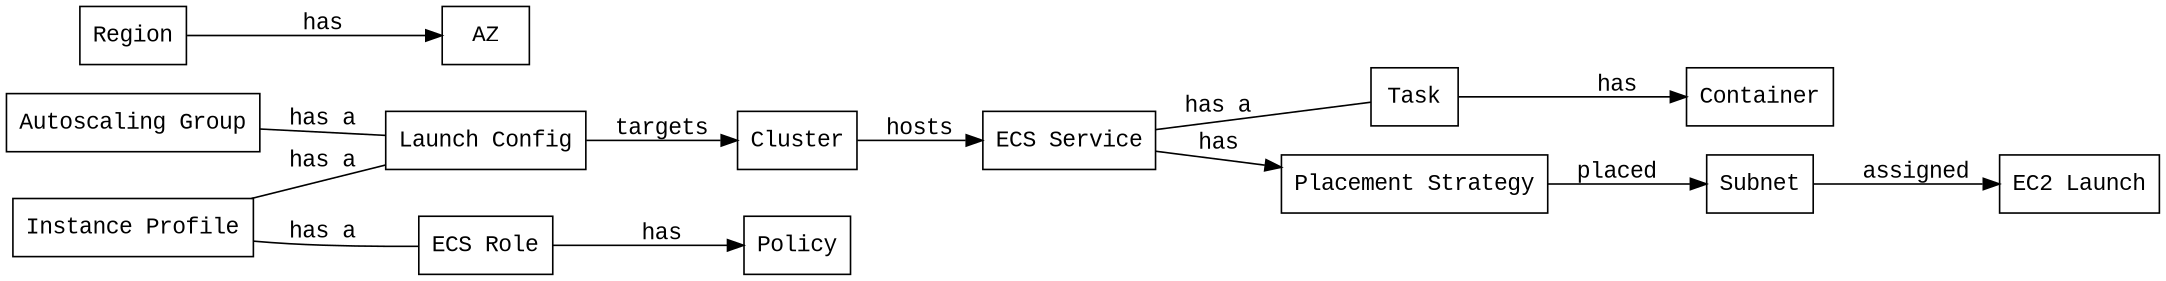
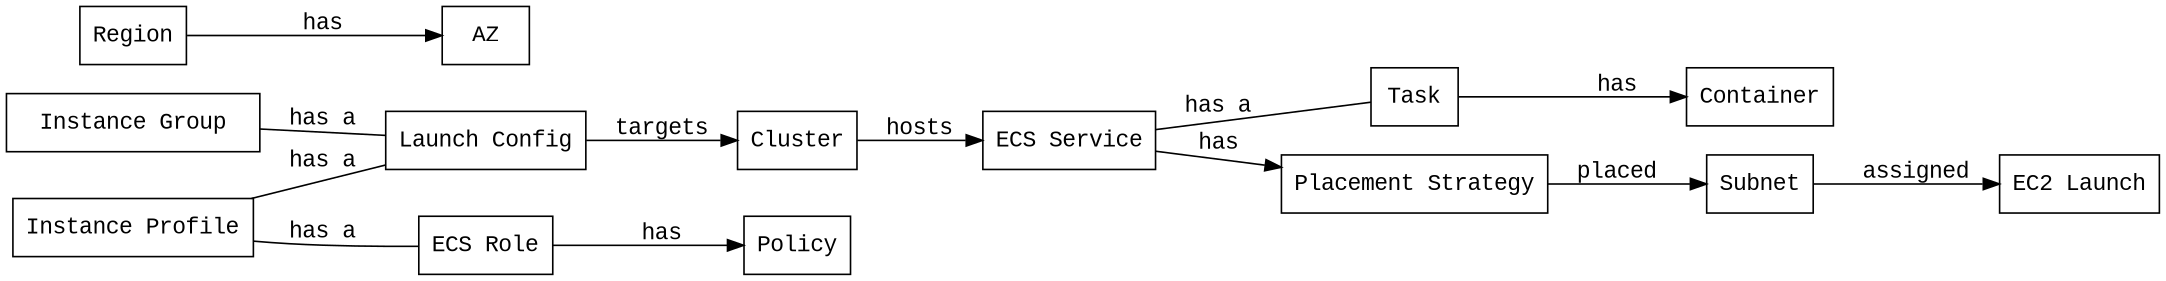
node "Autoscaling Group": label "Autoscaling Group" -> "Instance Group"
